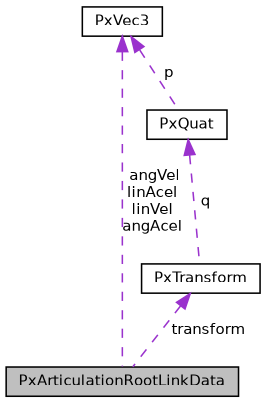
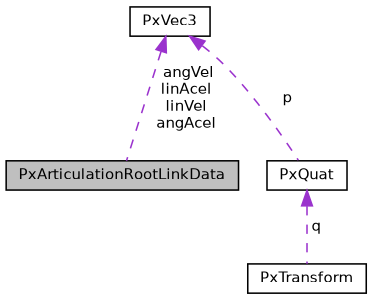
edge "PxArticulationRootLinkData" -> "PxTransform": removed, label "transform"
